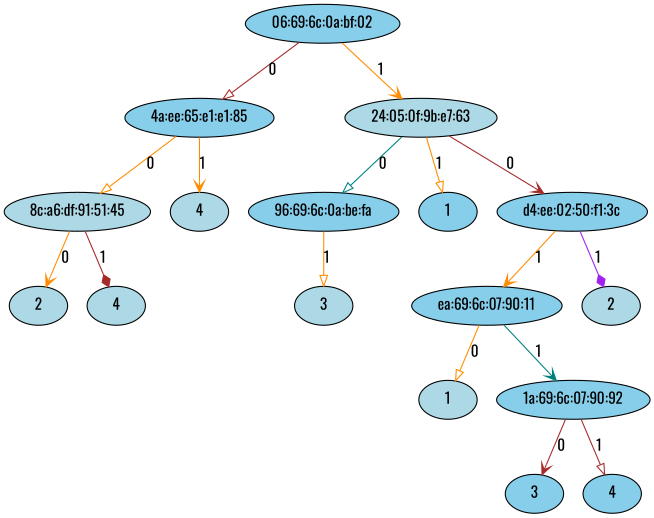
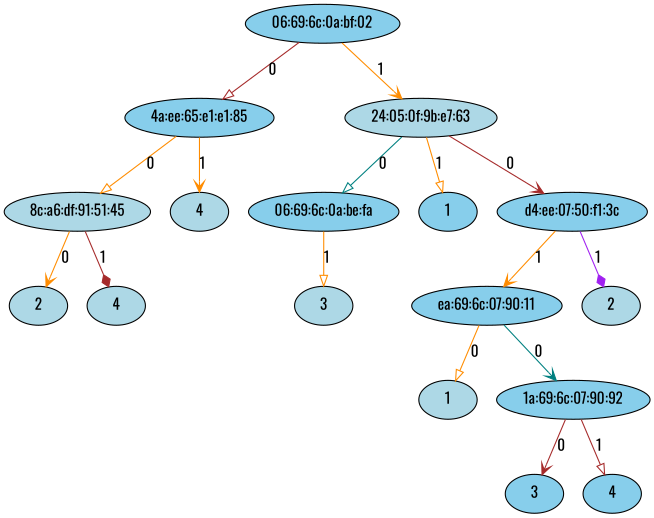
node "96:69:6c:0a:be:fa": label "96:69:6c:0a:be:fa" -> "06:69:6c:0a:be:fa"
node "d4:ee:02:50:f1:3c": label "d4:ee:02:50:f1:3c" -> "d4:ee:07:50:f1:3c"
edge "ea:69:6c:07:90:11" -> "1a:69:6c:07:90:92": label "1" -> "0"
